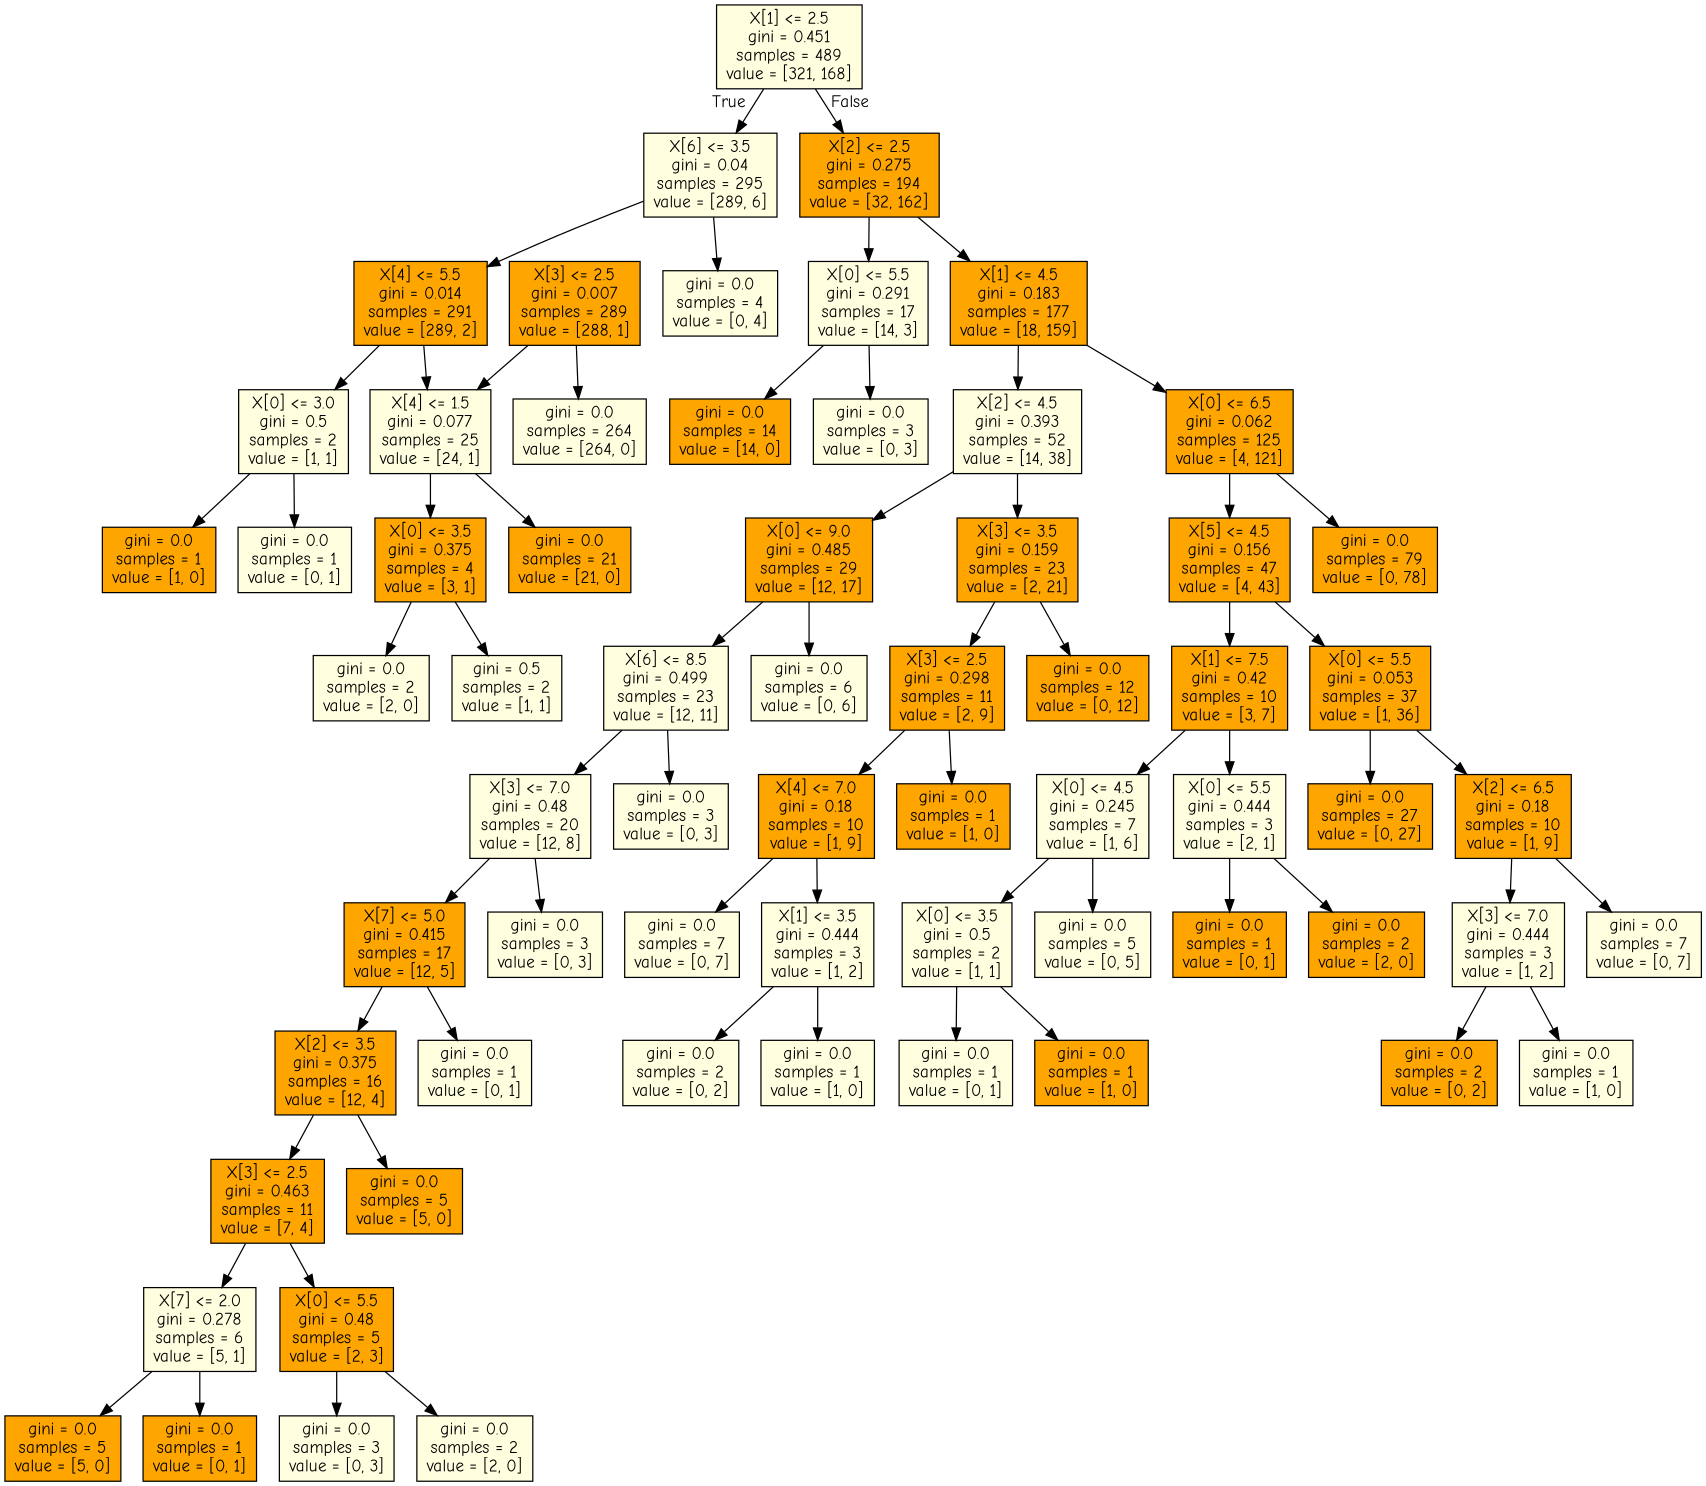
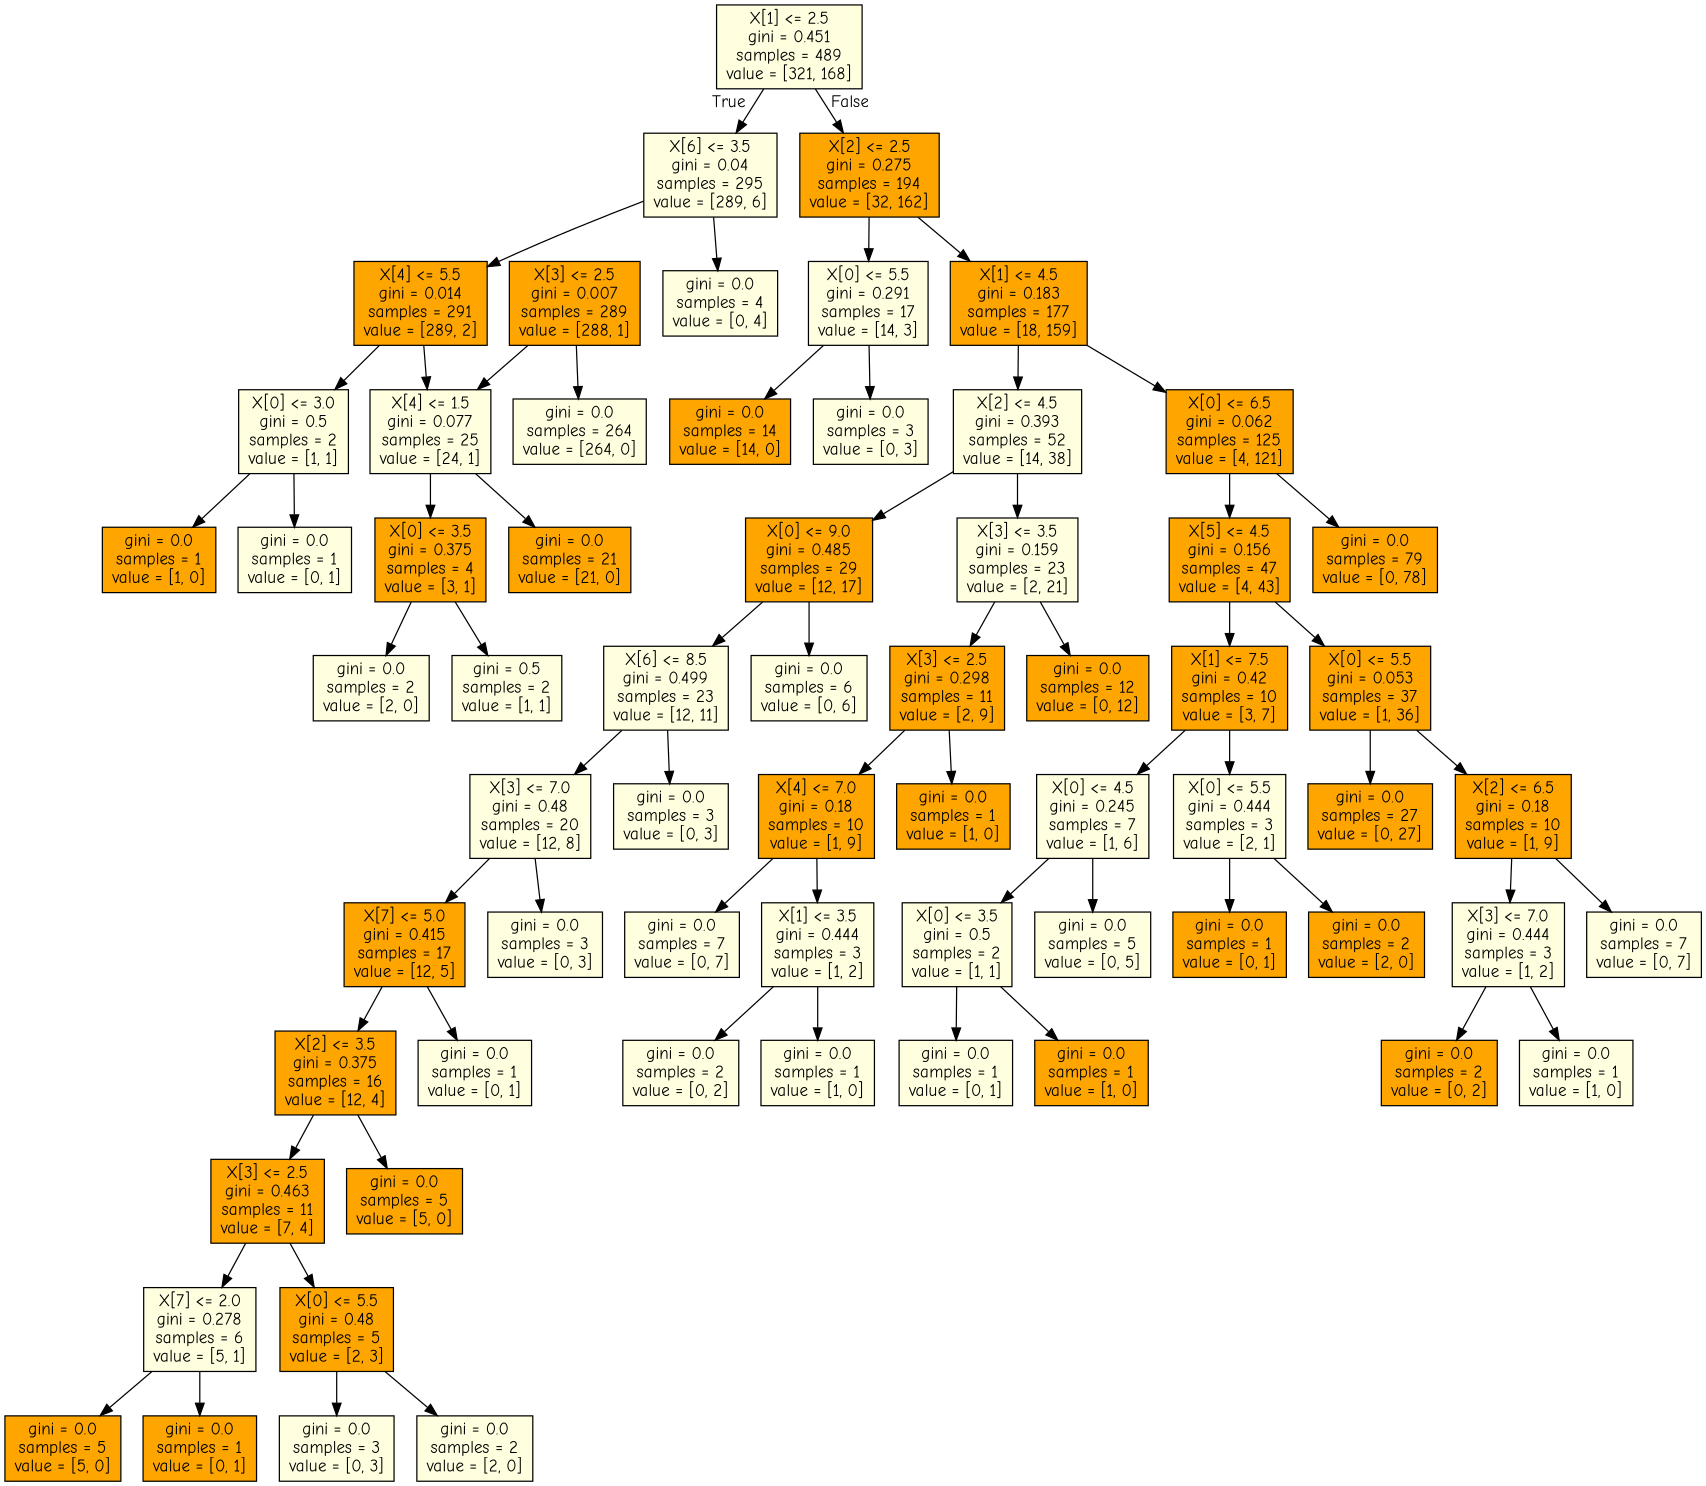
node "X[3] <= 3.5 gini = 0.159 samples = 23 value = [2, 21]": fillcolor orange -> lightyellow
